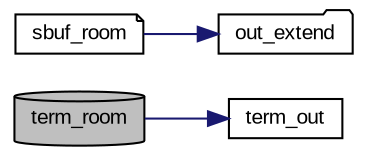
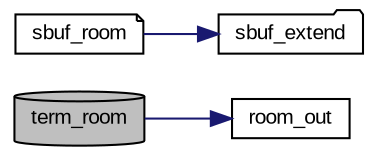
node "out_extend": label "out_extend" -> "sbuf_extend"
node "term_out": label "term_out" -> "room_out"
